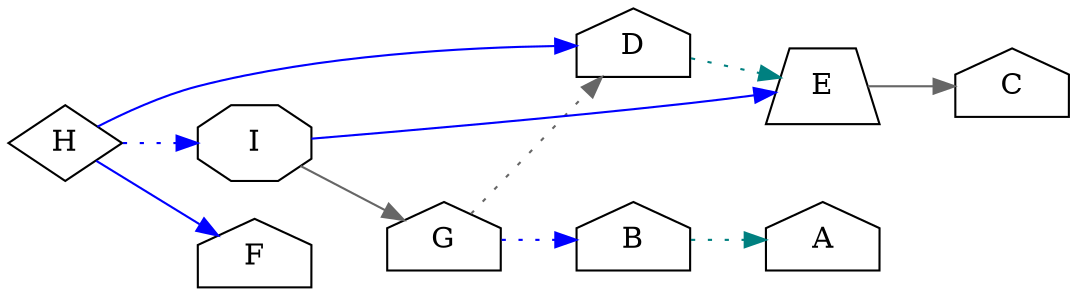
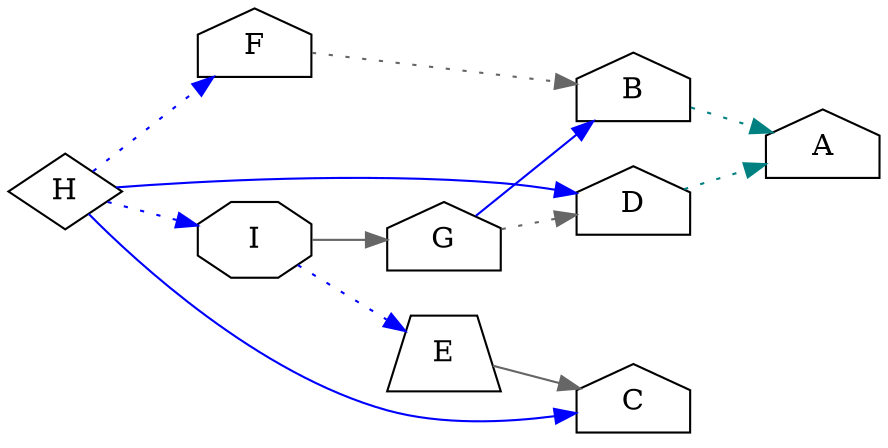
edge "D" -> "E": now "D" -> "A"
edge "F" -> "B": added
edge "I" -> "E": style solid -> dotted
edge "H" -> "F": style solid -> dotted
edge "G" -> "B": style dotted -> solid
edge "H" -> "C": added
